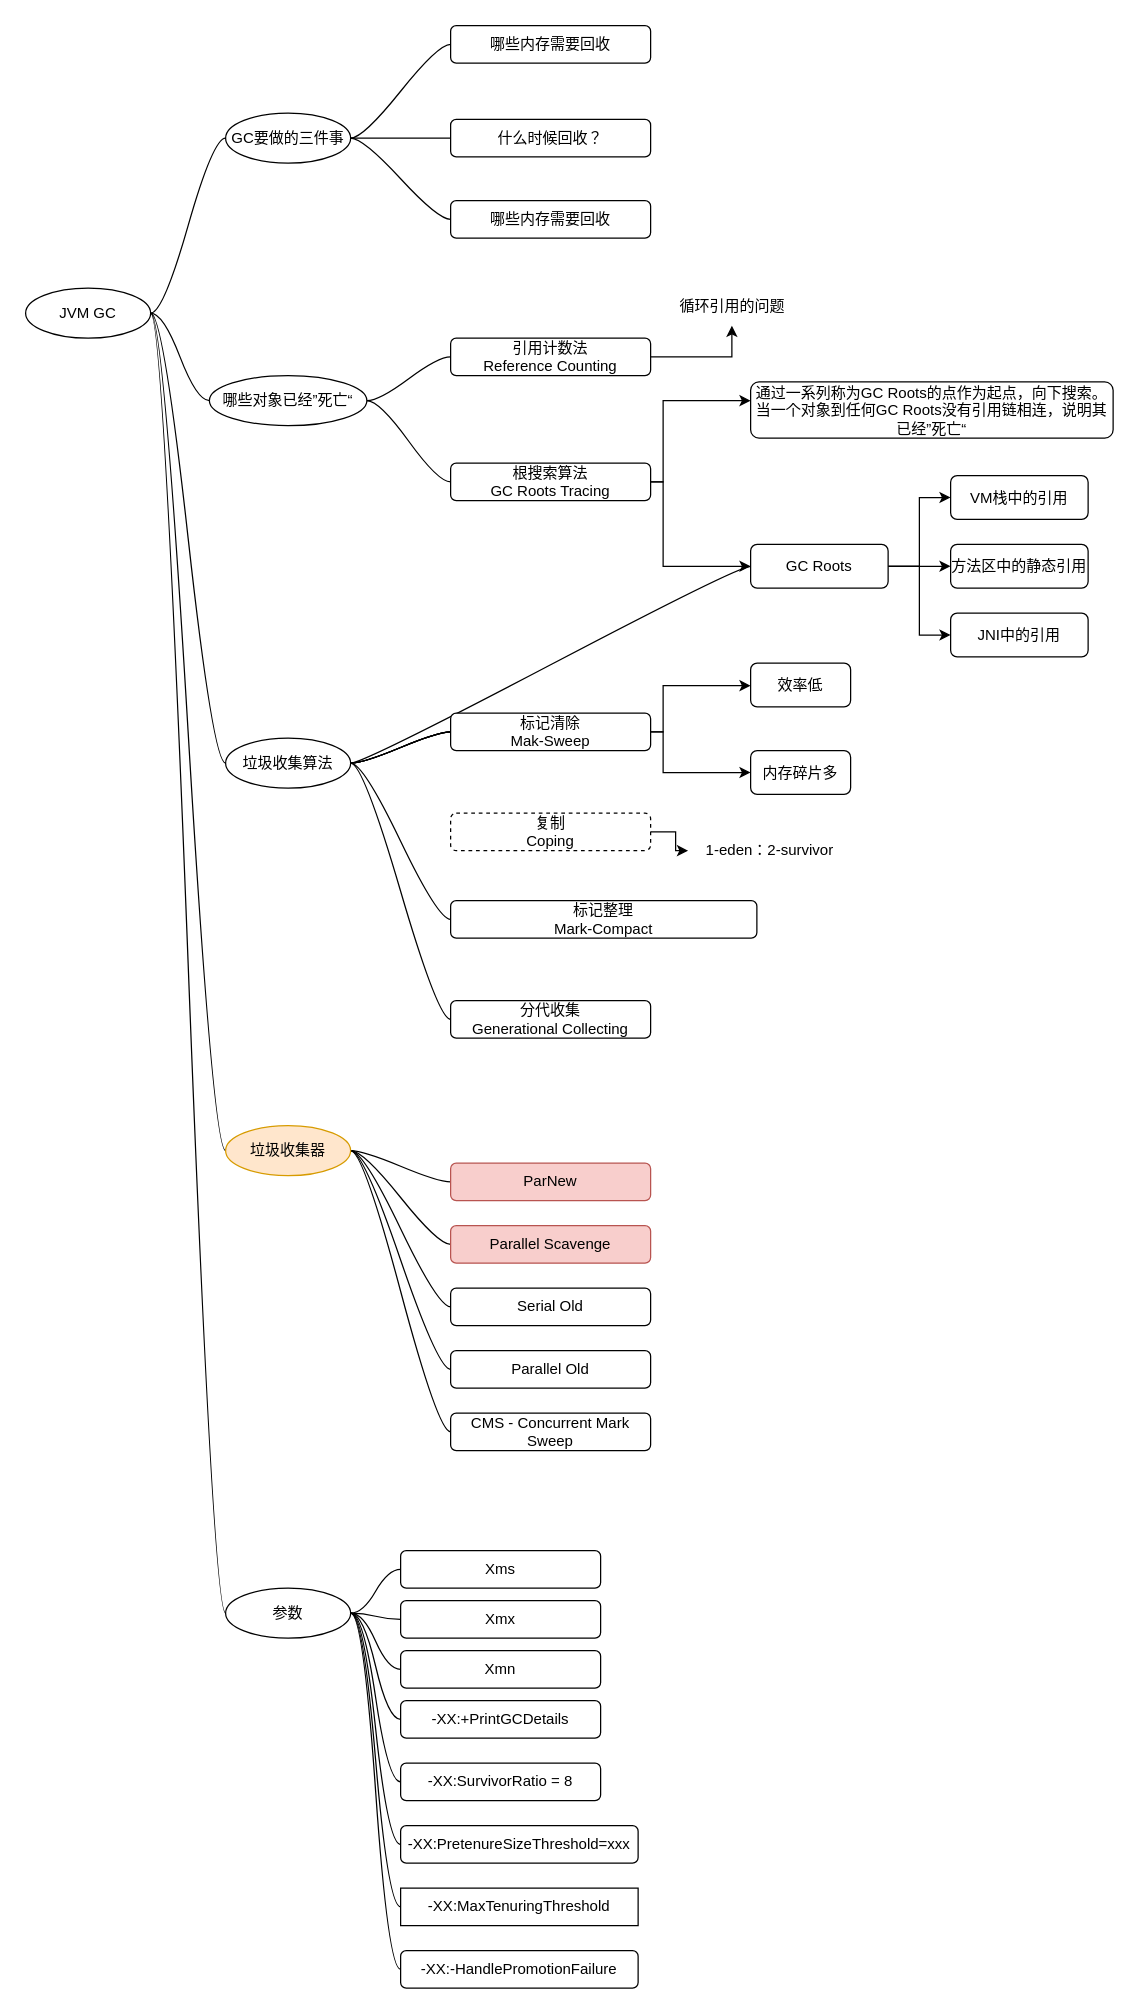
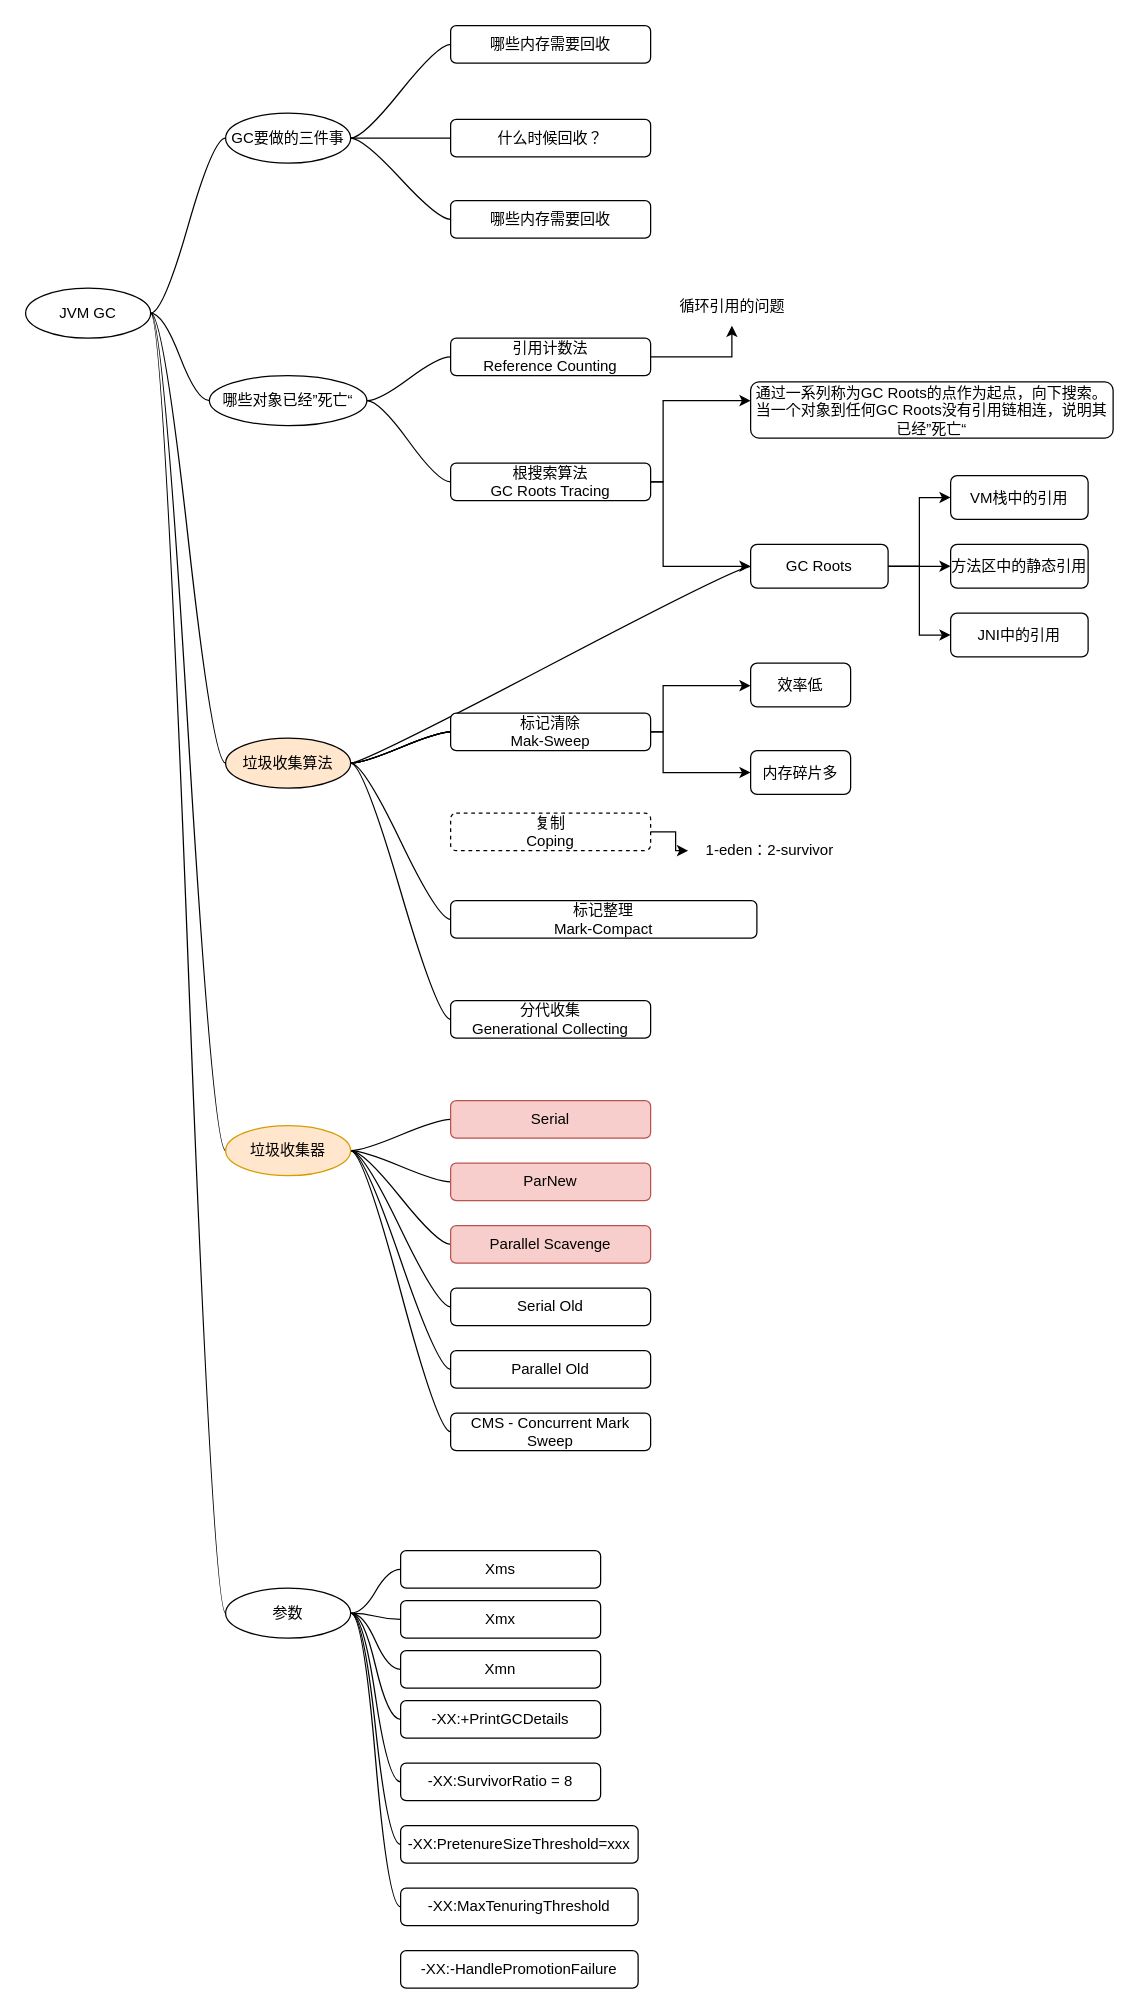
node "垃圾收集算法": fillcolor #ffffff -> #ffe6cc
node "Serial": added
edge "Serial" -- "垃圾收集器": added
edge "参数" -- "-XX:-HandlePromotionFailure": removed
node "-XX:MaxTenuringThreshold": shape rectangle -> rounded rectangle
